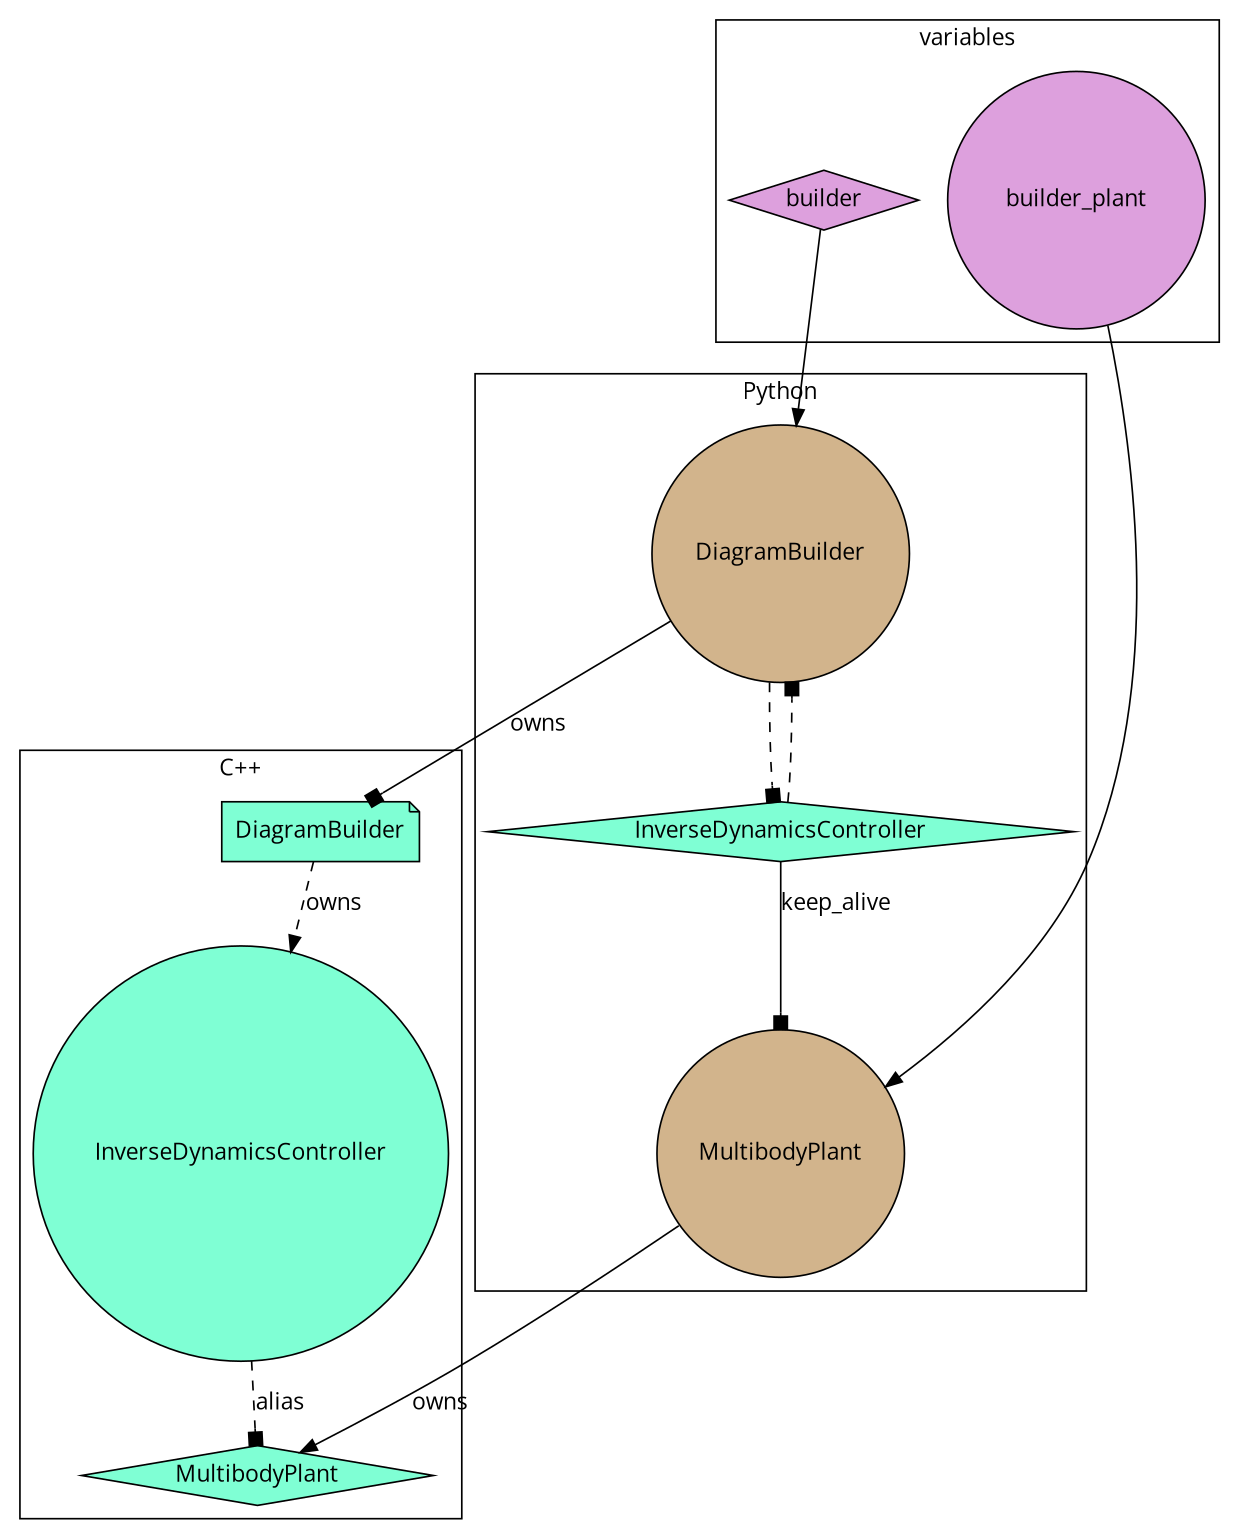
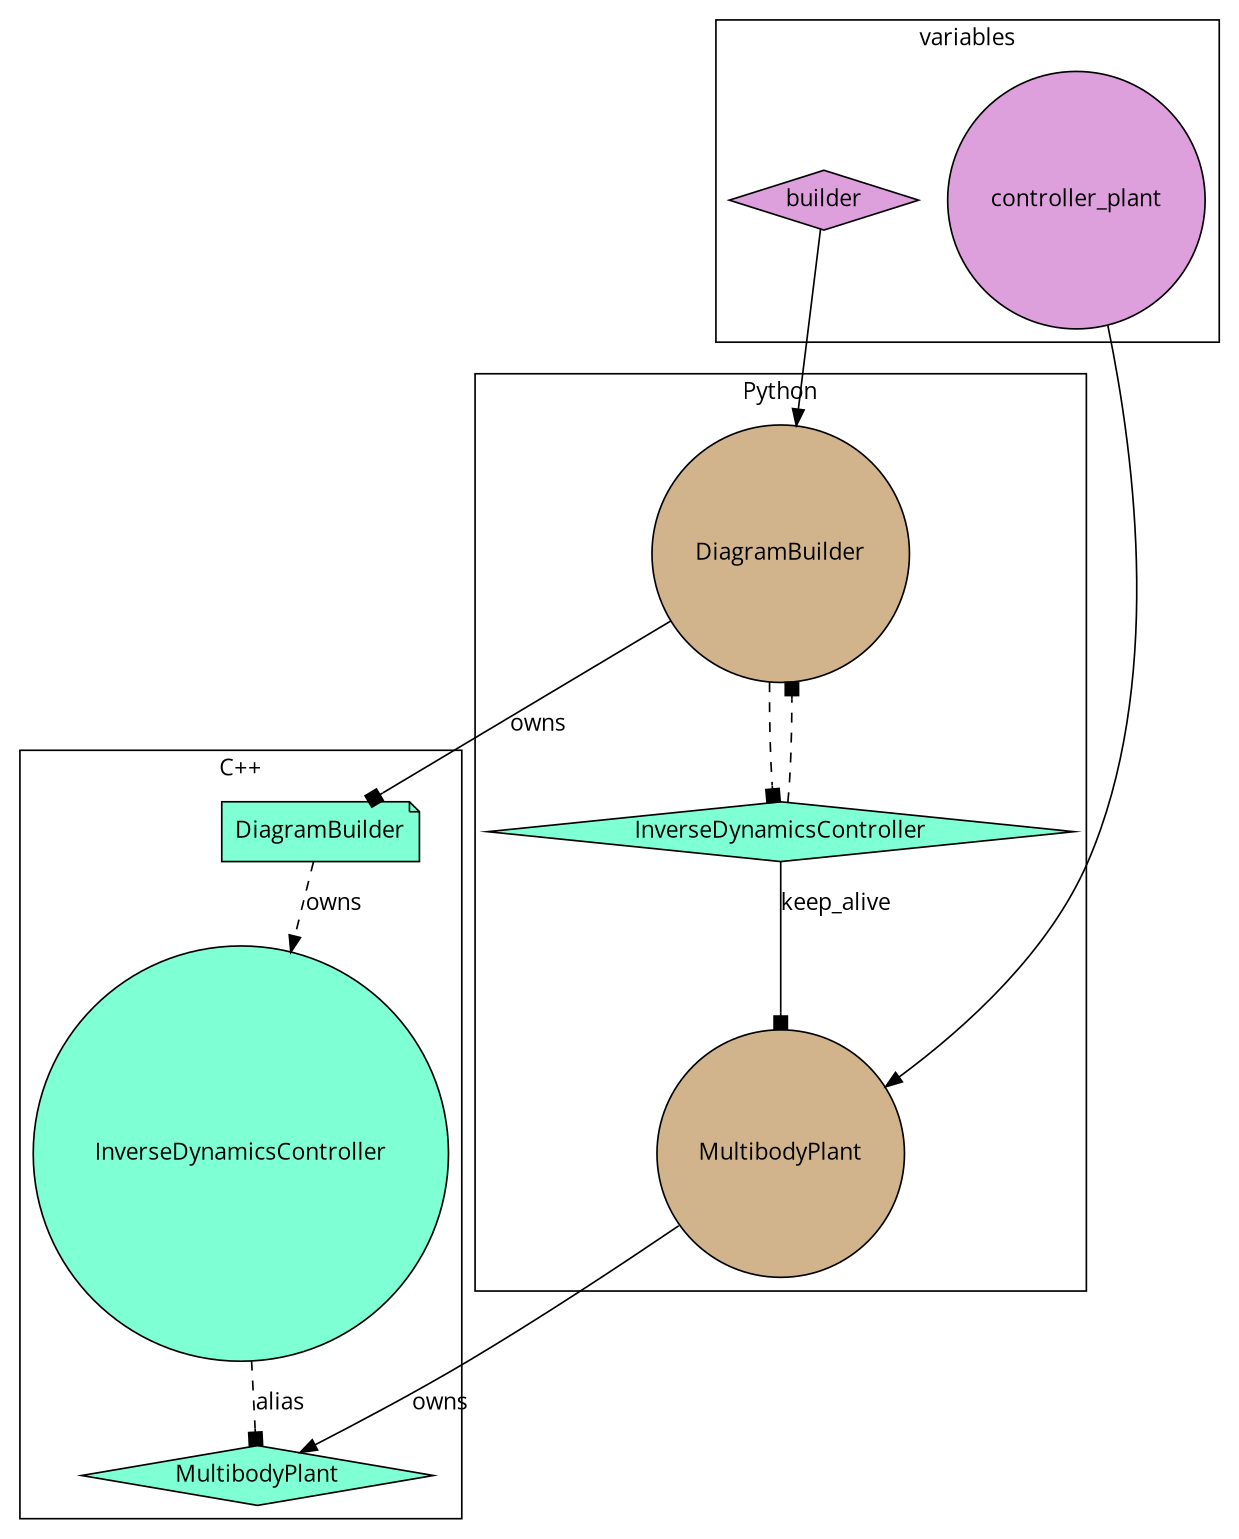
node "builder_plant": label "builder_plant" -> "controller_plant"
